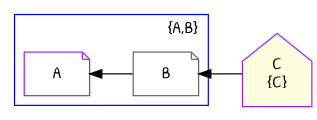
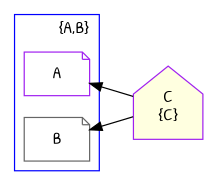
edge "B" -> "A": now "C {C}" -> "A"
